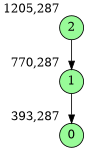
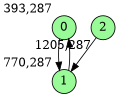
edge "0 393,287" -> "1 770,287": added
